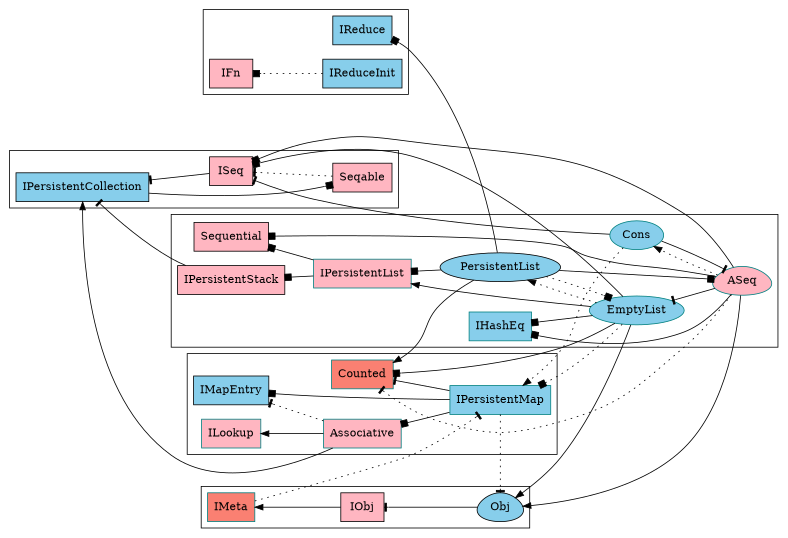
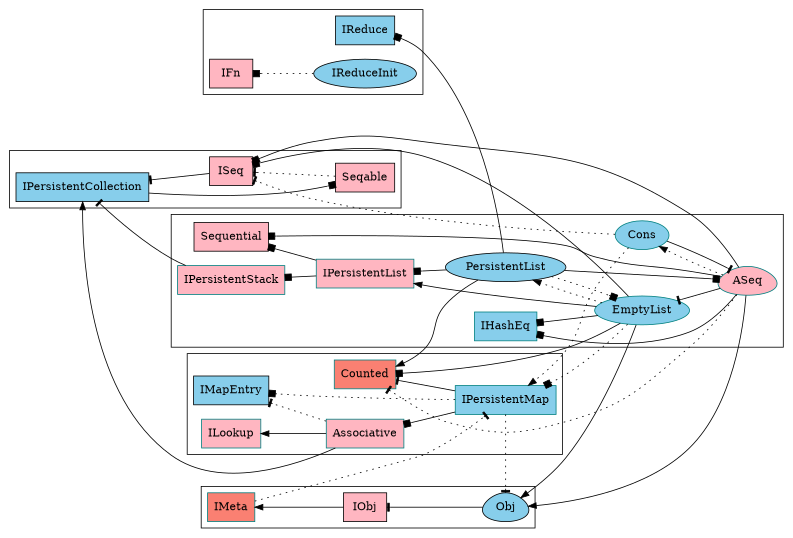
node "IReduceInit": shape box -> ellipse
edge "Cons" -> "ISeq": style solid -> dotted
node "IPersistentStack": color black -> teal
edge "IPersistentMap" -> "IMapEntry": style solid -> dotted
